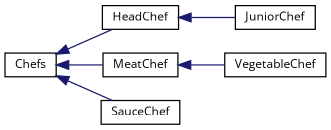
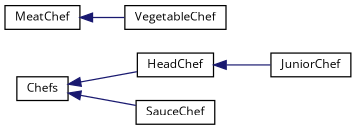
edge "MeatChef" -> "Chefs": removed
